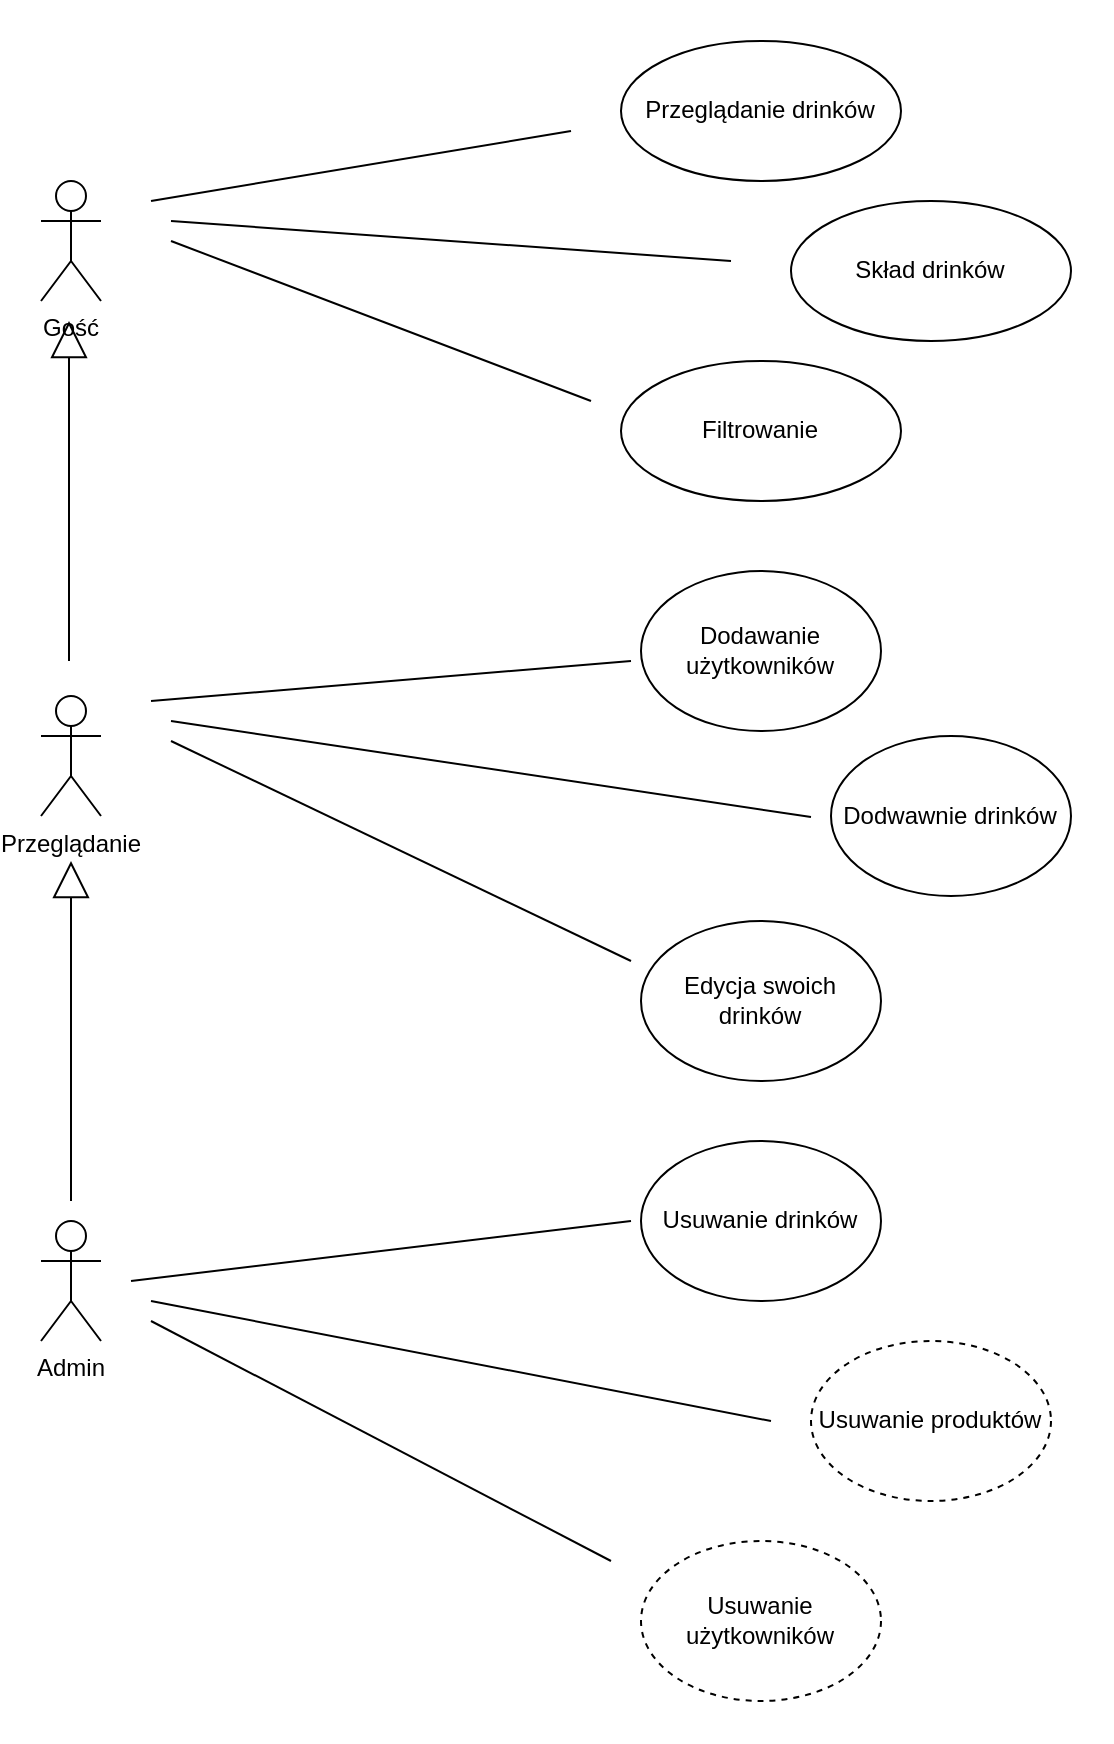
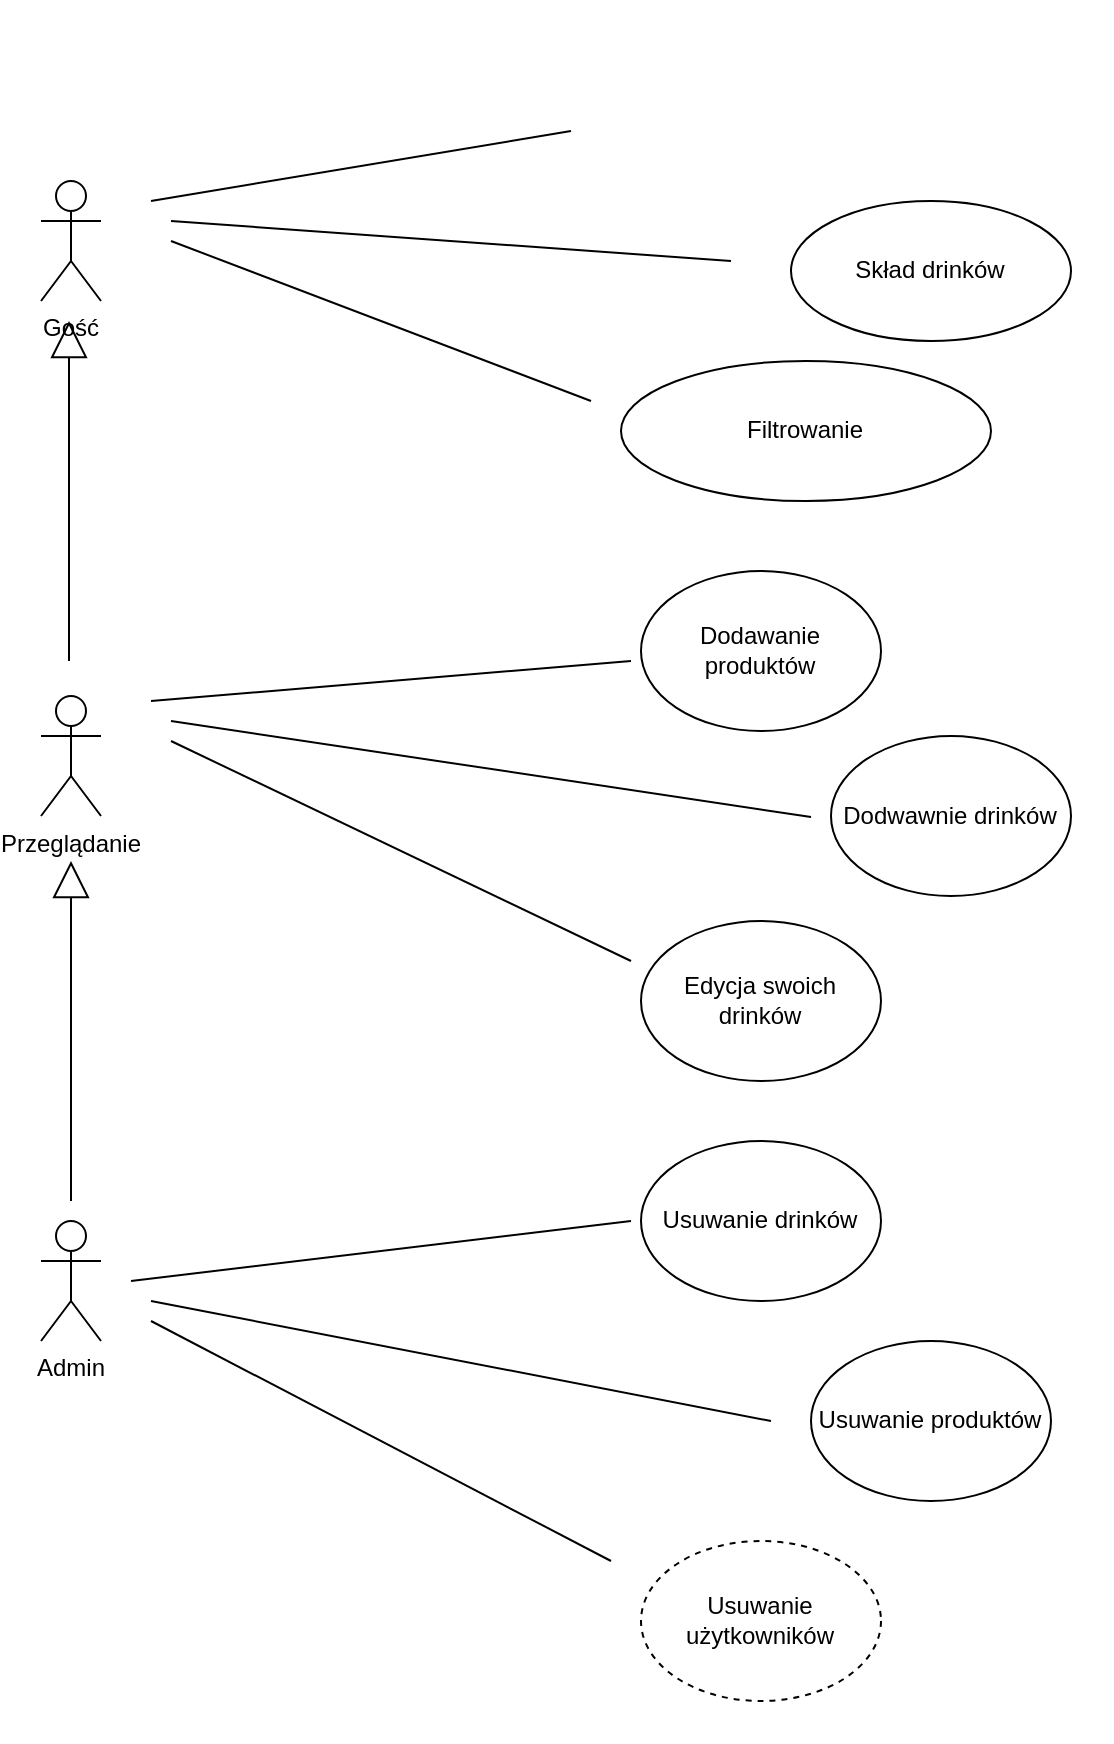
node "Przeglądanie drinków": removed
node "Filtrowanie": size 280x140 -> 370x140
node "Dodawanie użytkowników": label "Dodawanie użytkowników" -> "Dodawanie produktów"
node "Usuwanie produktów": style dashed -> solid
